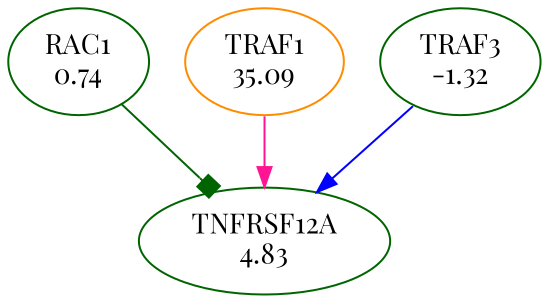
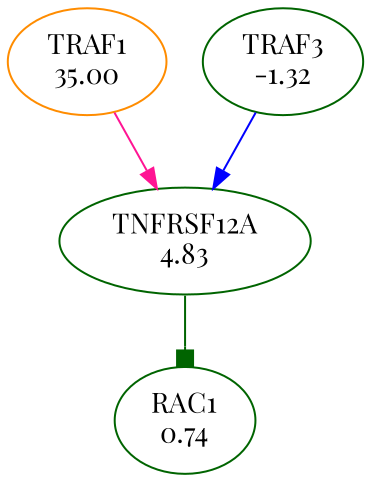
node "TRAF1 35.09": label "TRAF1 35.09" -> "TRAF1 35.00"
edge "RAC1 0.74" -> "TNFRSF12A 4.83": reversed
